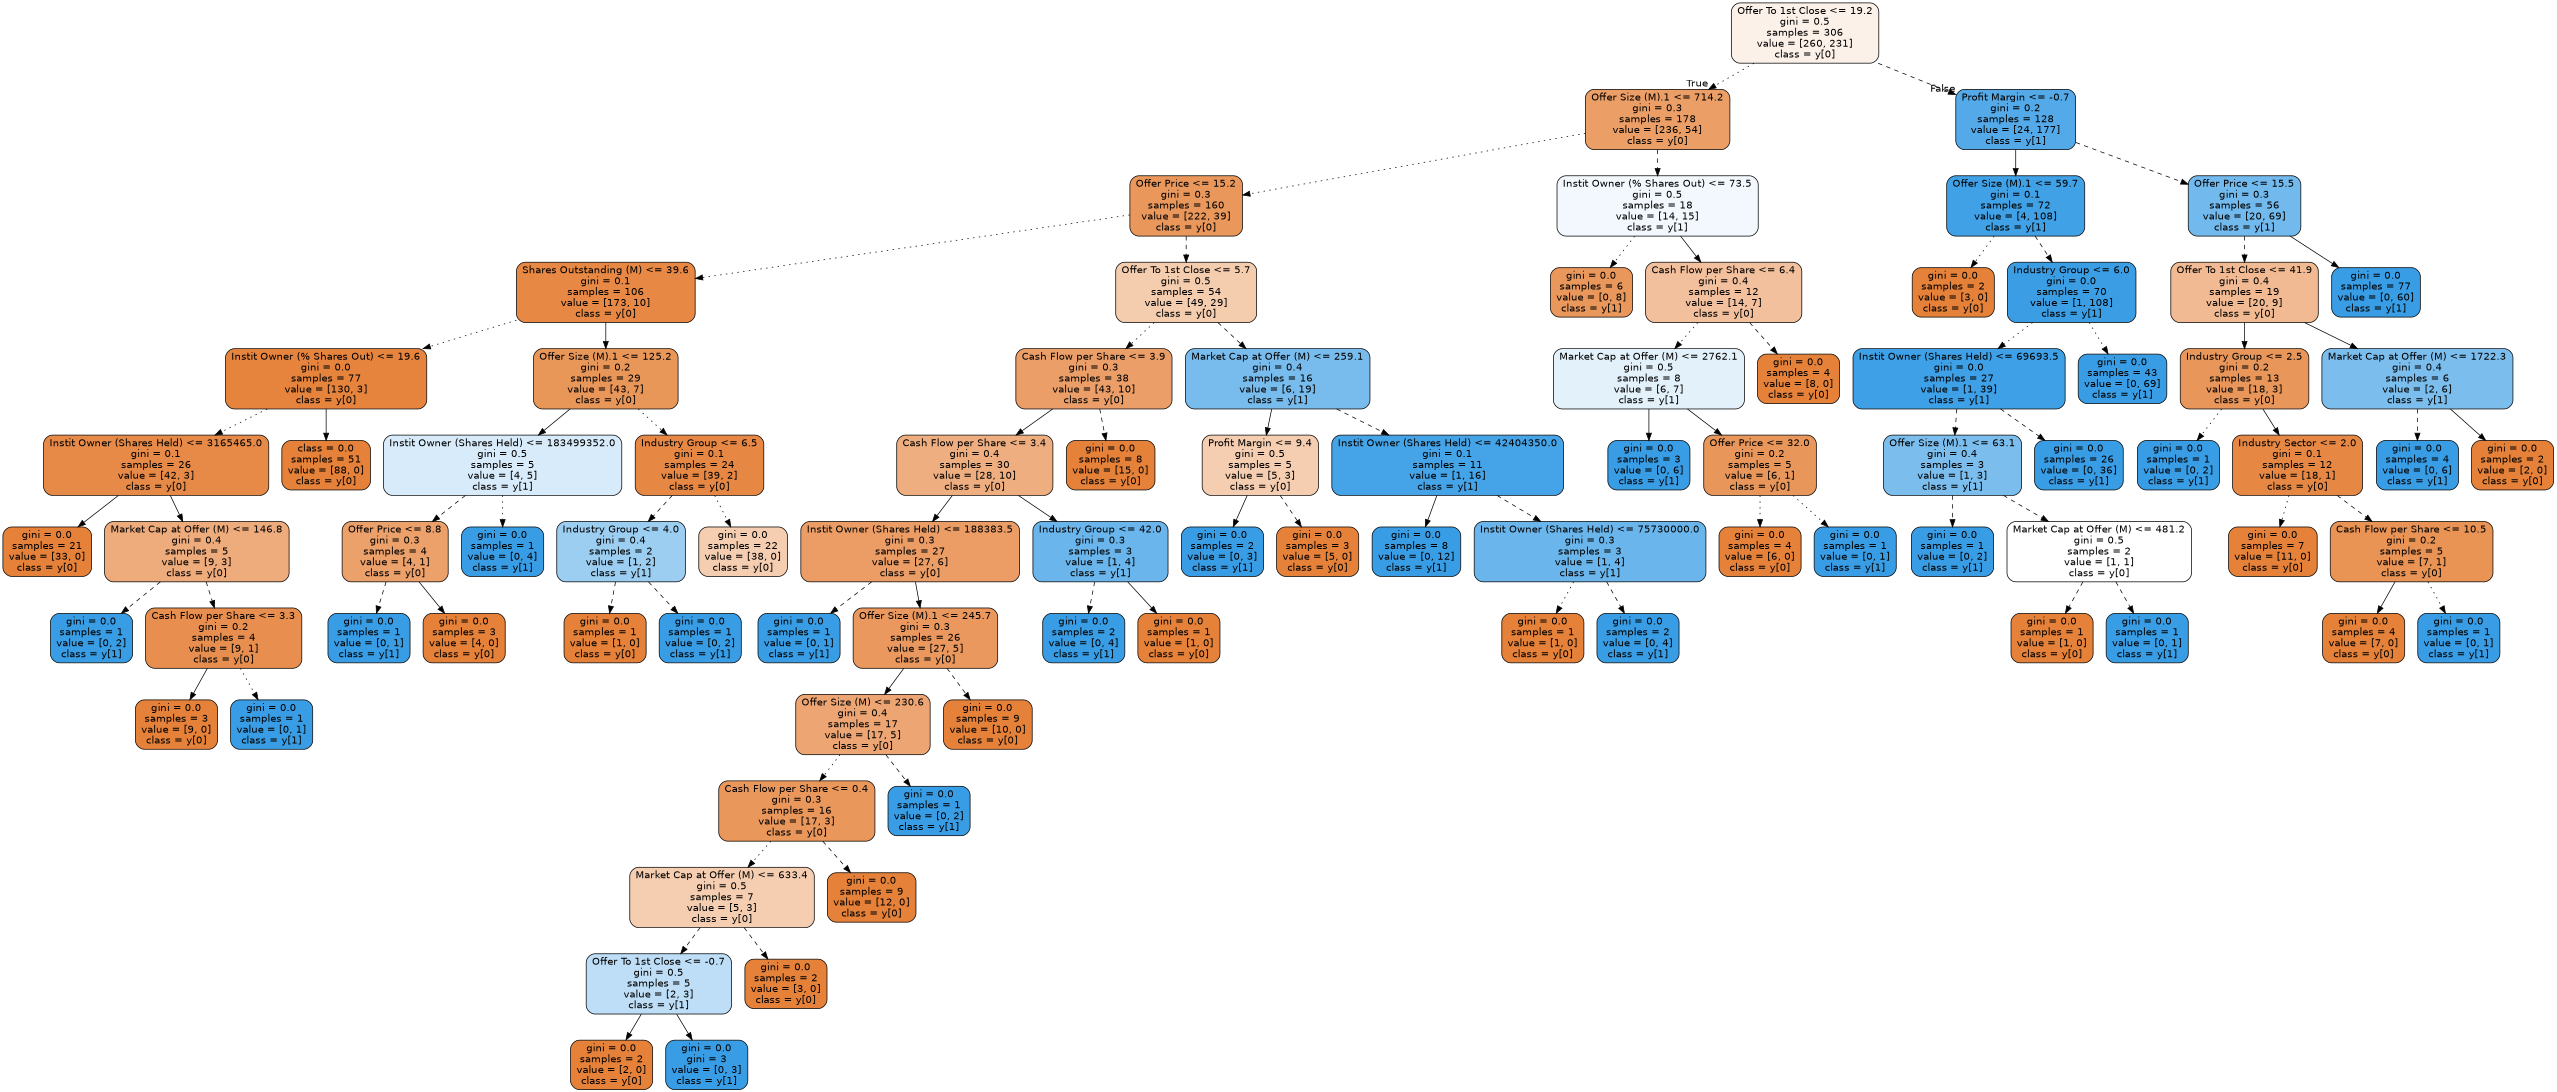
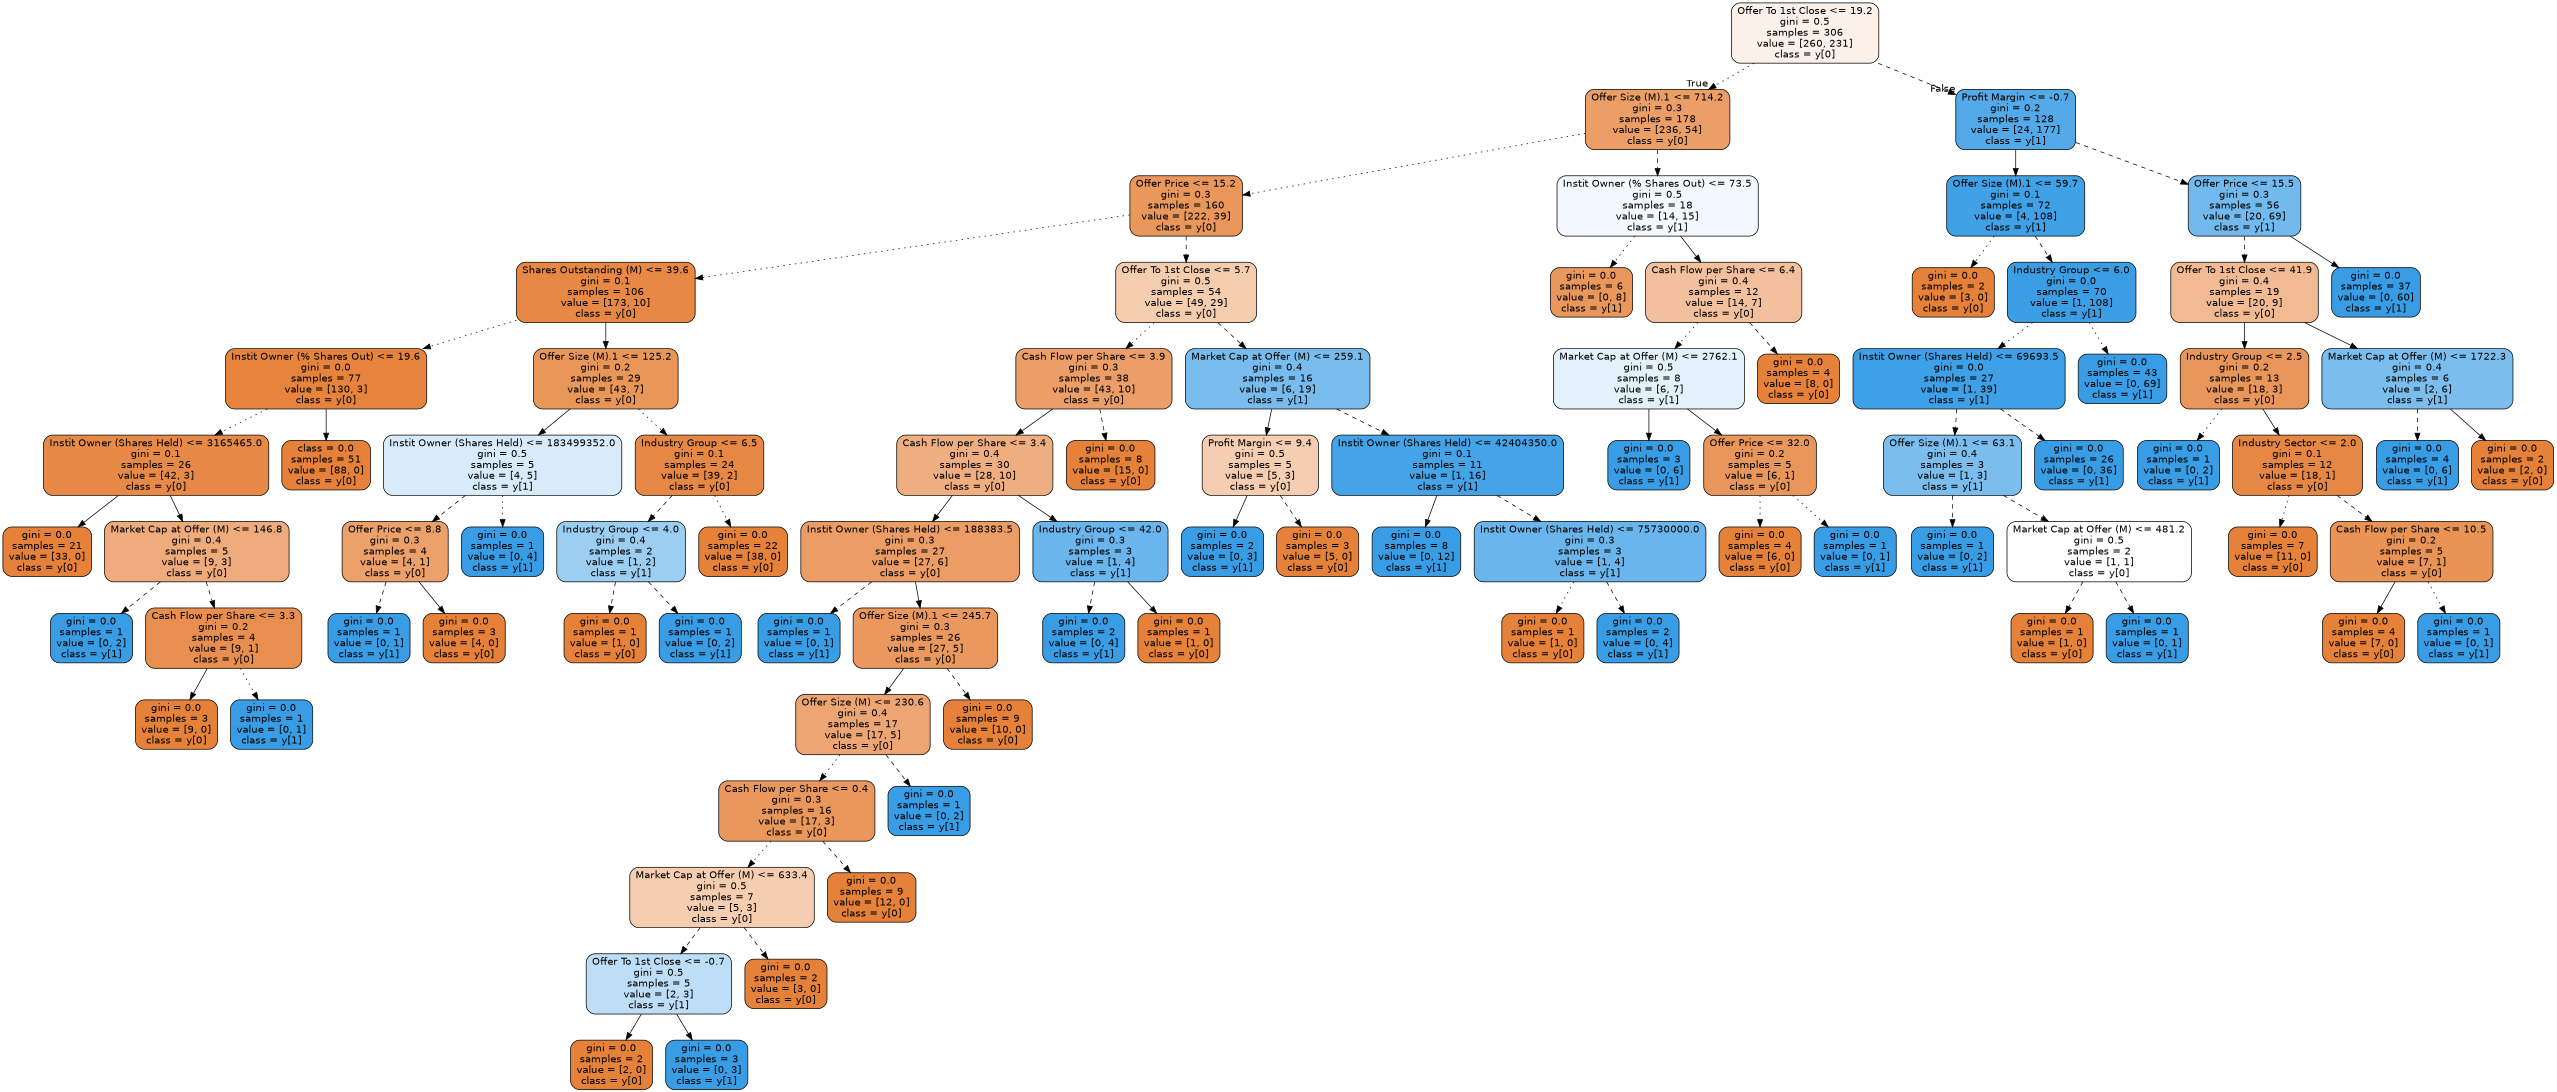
node "gini = 0.0 samples = 77 value = [0, 60] class = y[1]": label "gini = 0.0 samples = 77 value = [0, 60] class = y[1]" -> "gini = 0.0 samples = 37 value = [0, 60] class = y[1]"
node "gini = 0.0 samples = 22 value = [38, 0] class = y[0]": fillcolor #f5cdb0 -> #e58139
node "gini = 0.0 gini = 3 value = [0, 3] class = y[1]": label "gini = 0.0 gini = 3 value = [0, 3] class = y[1]" -> "gini = 0.0 samples = 3 value = [0, 3] class = y[1]"
